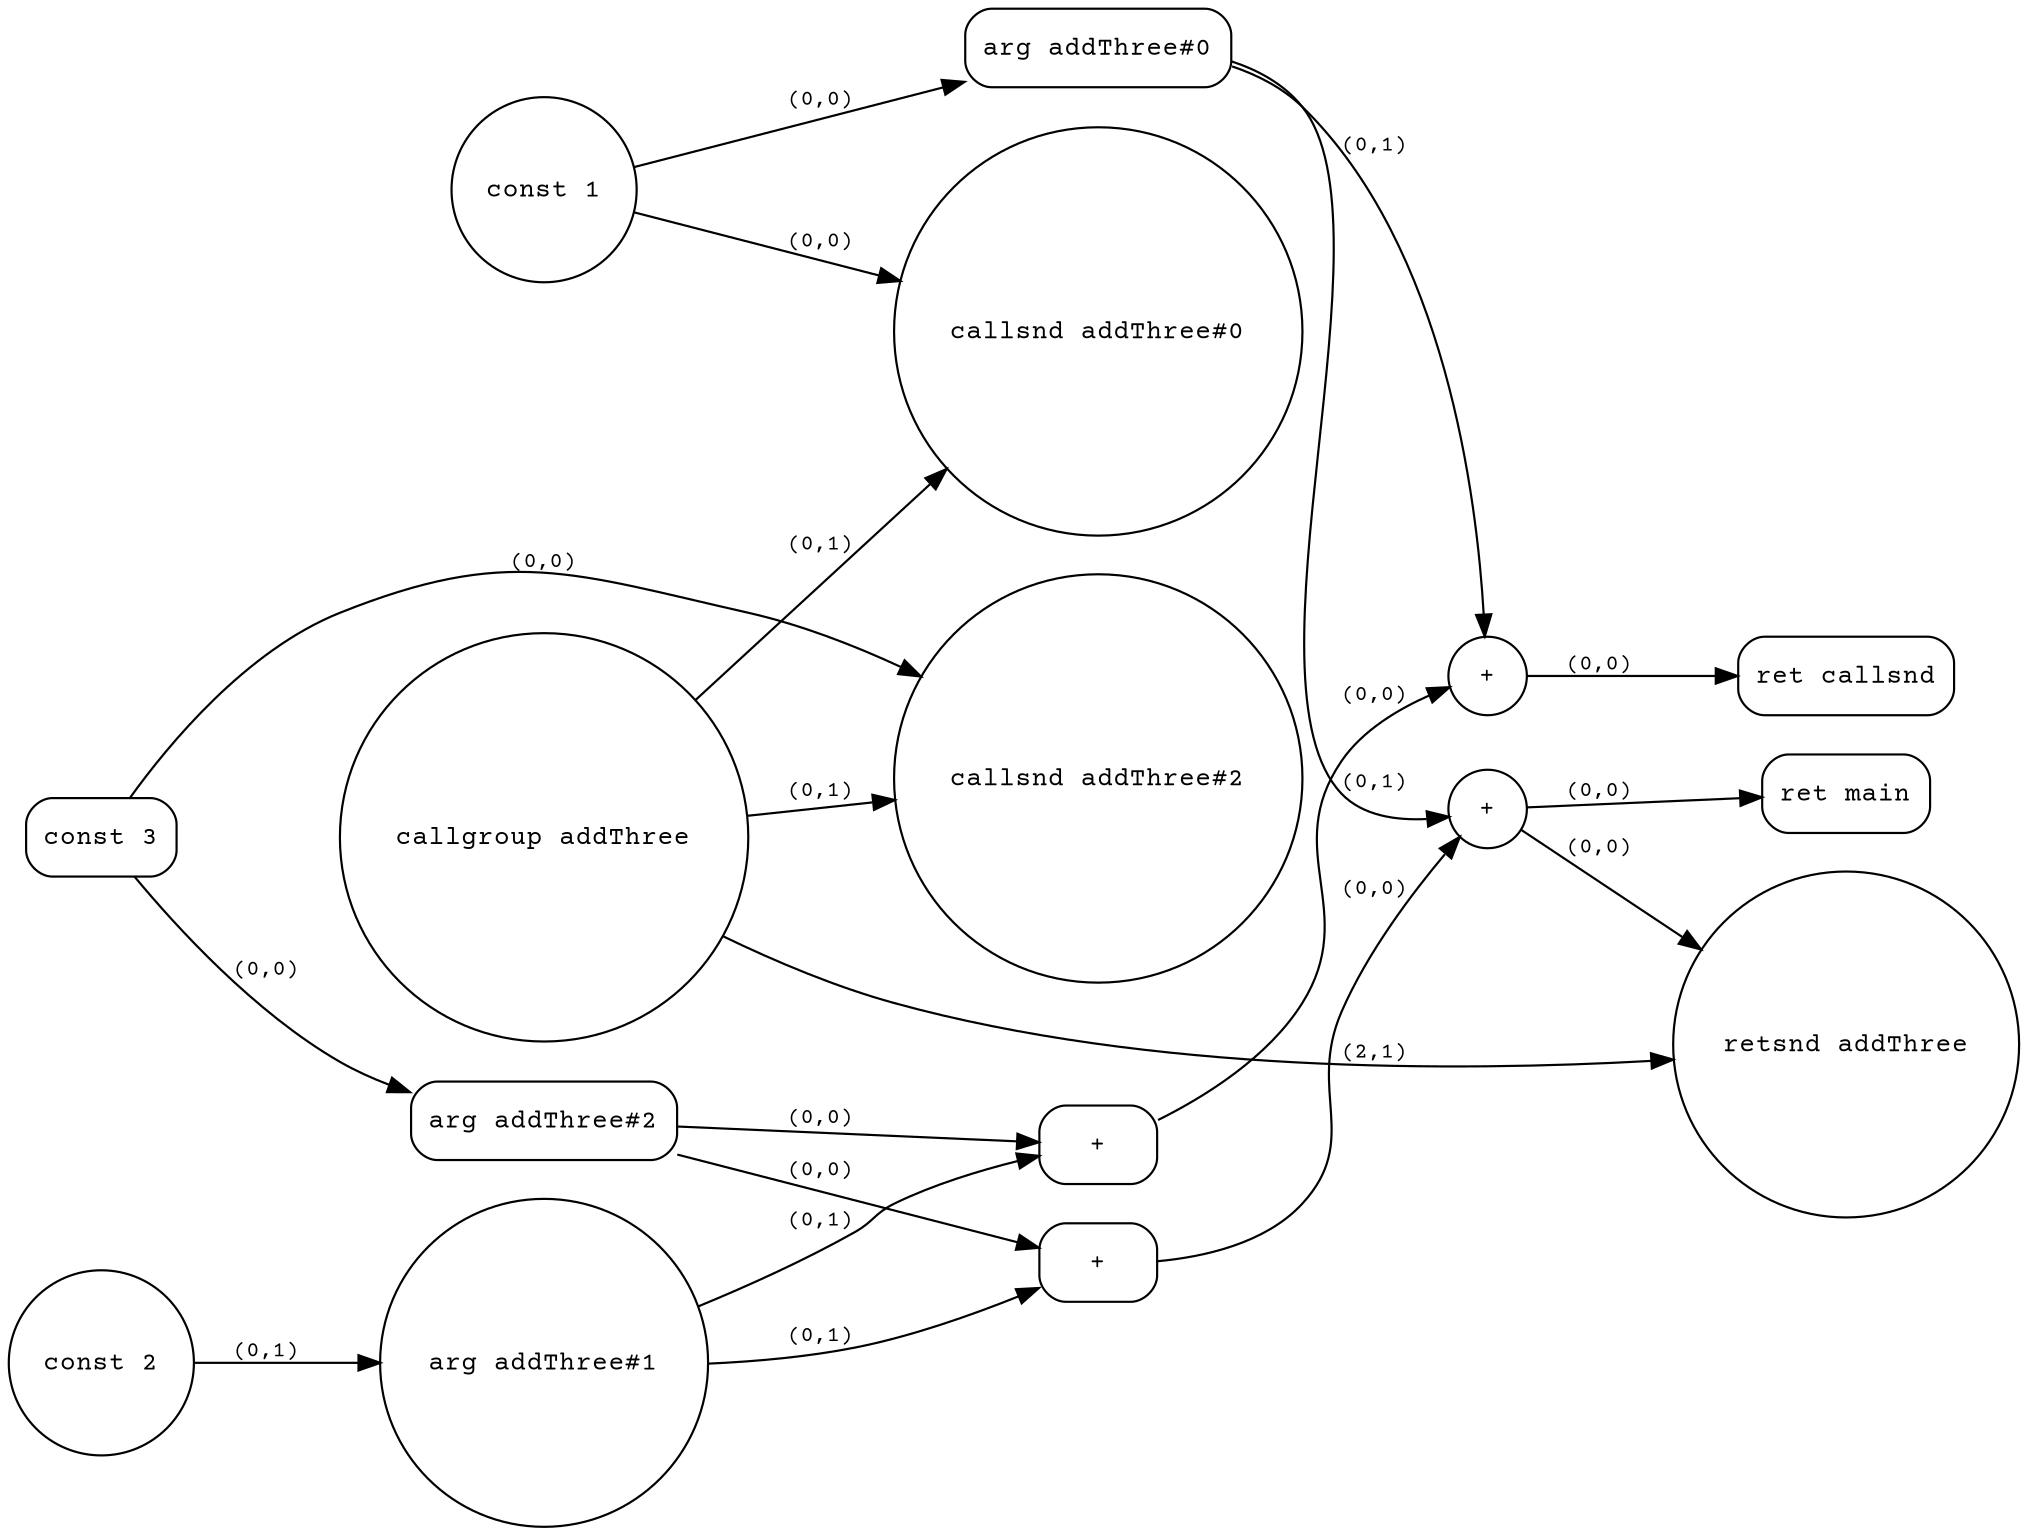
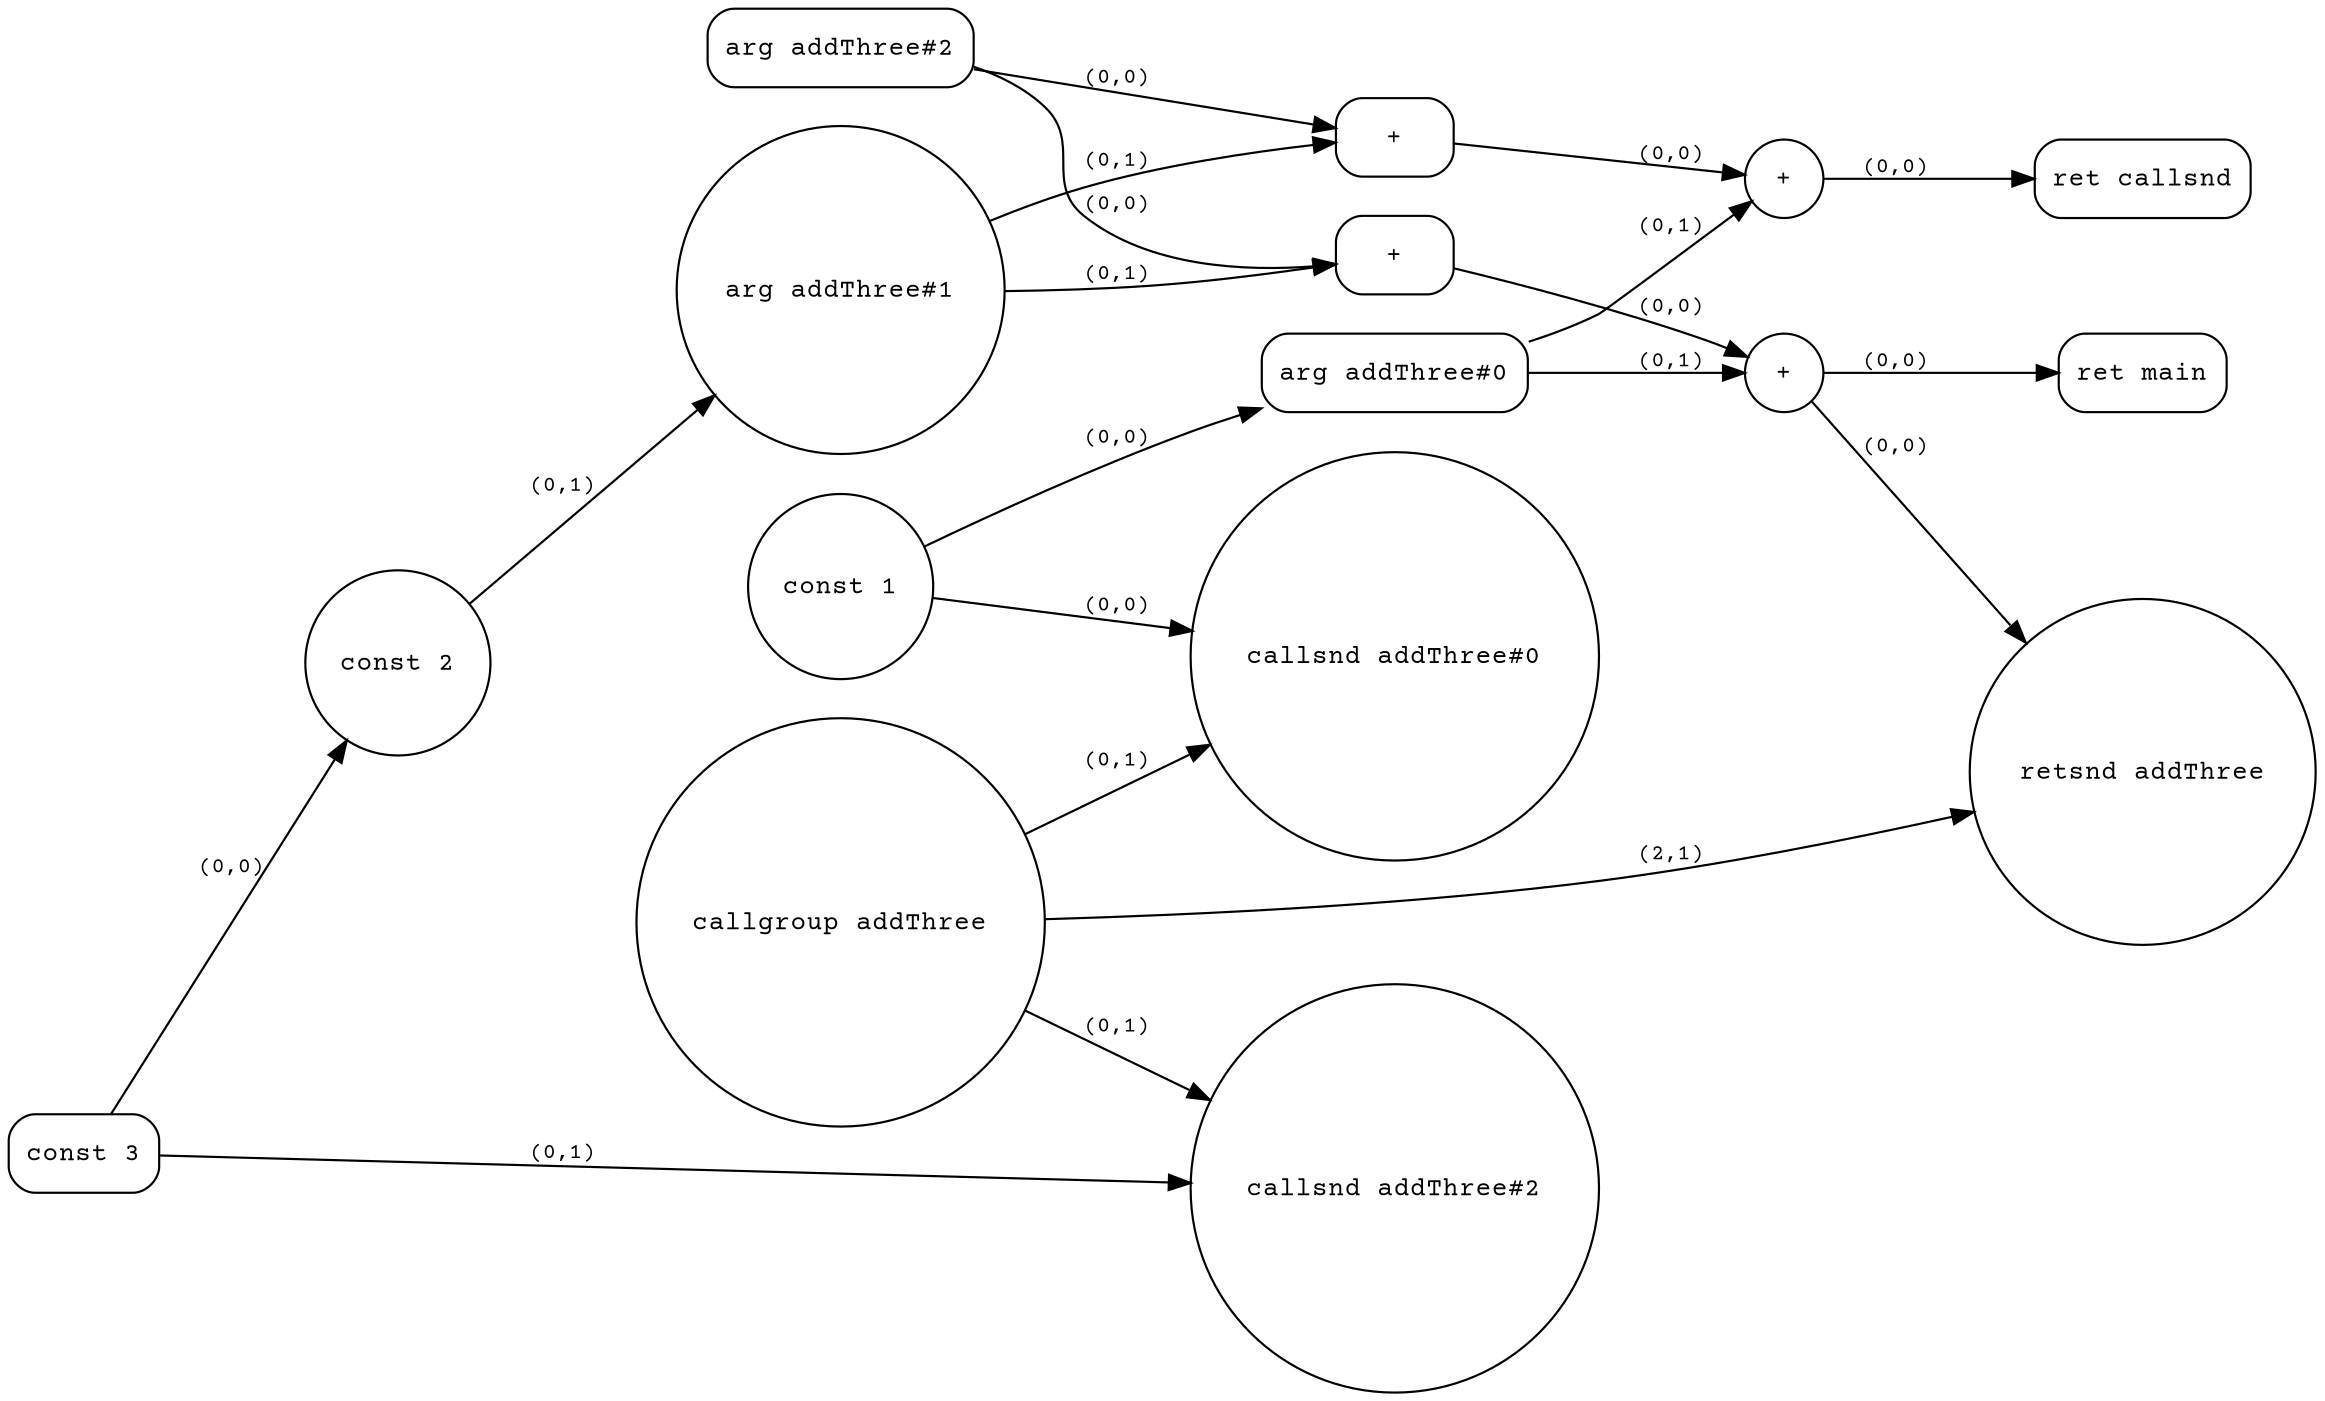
edge "const 3" -> "callsnd addThree#2": label "(0,0)" -> "(0,1)"
edge "const 3" -> "arg addThree#2": now "const 3" -> "const 2"
